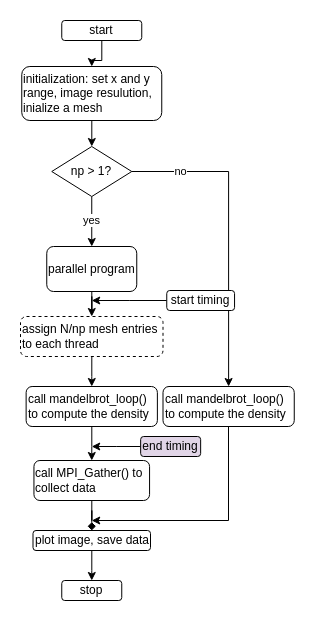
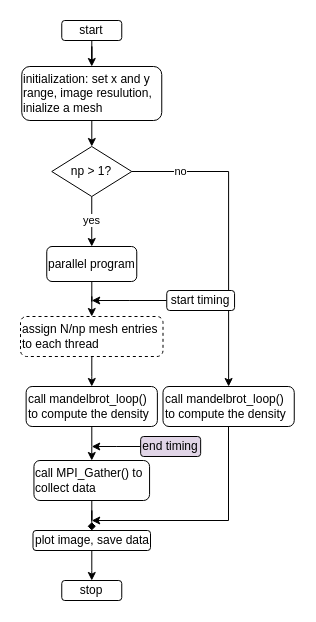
node "start": size 80x20 -> 60x20
node "parallel program": size 90x45 -> 90x35
